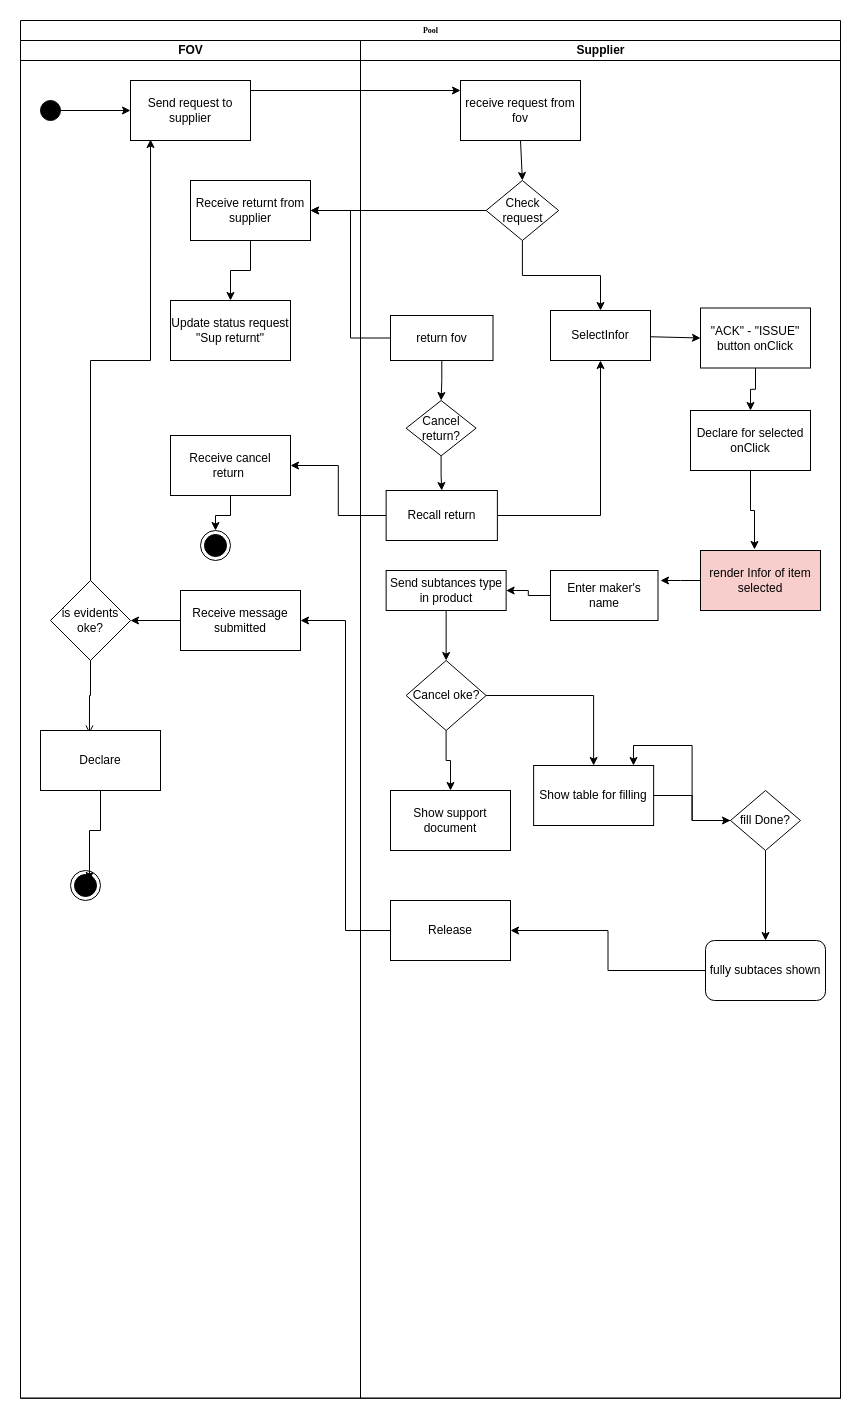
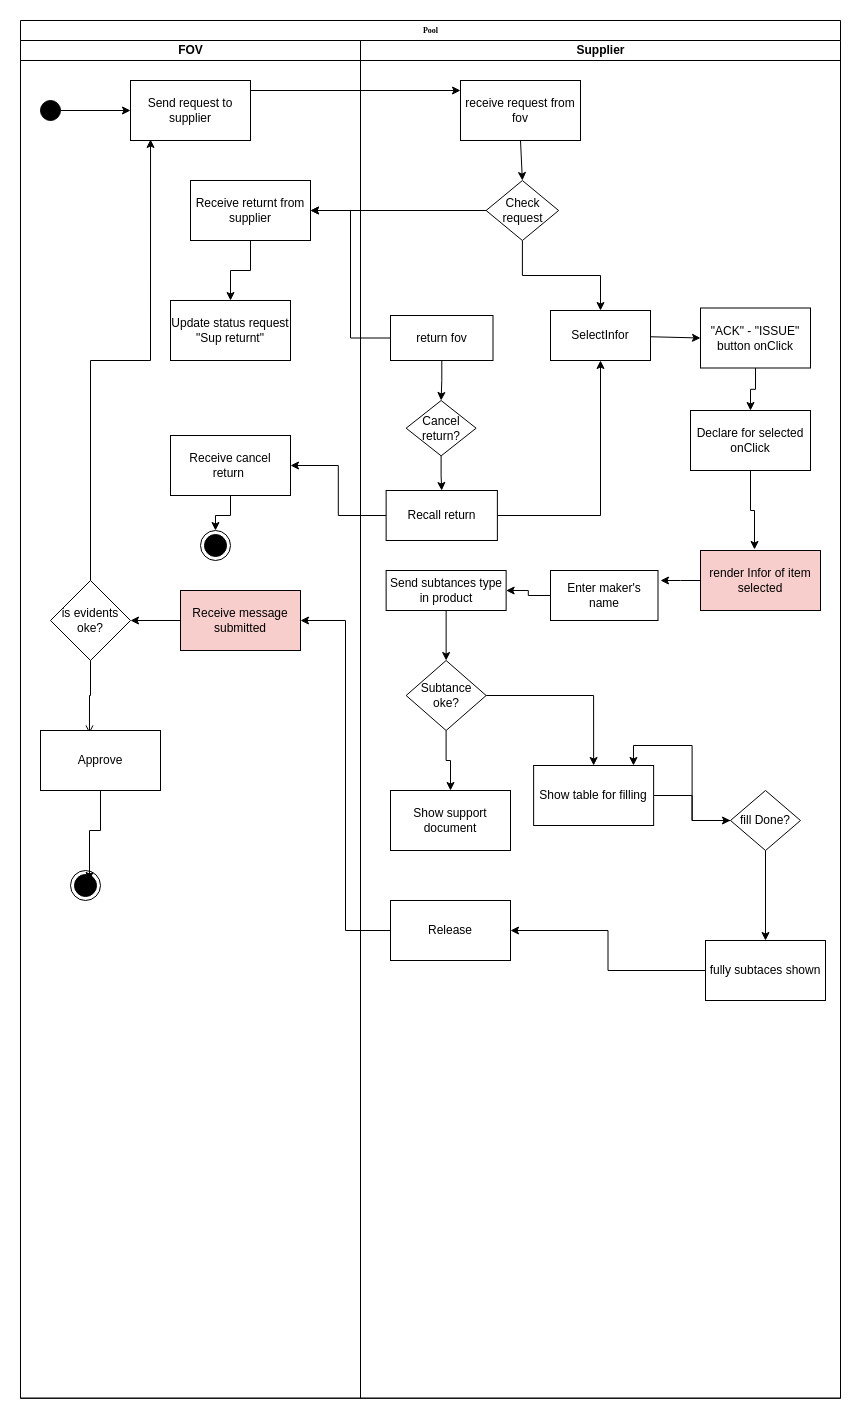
node "Receive message submitted": fillcolor #ffffff -> #f8cecc
node "Cancel oke?": label "Cancel oke?" -> "Subtance oke?"
node "Declare": label "Declare" -> "Approve"
node "fully subtaces shown": shape rounded rectangle -> rectangle
